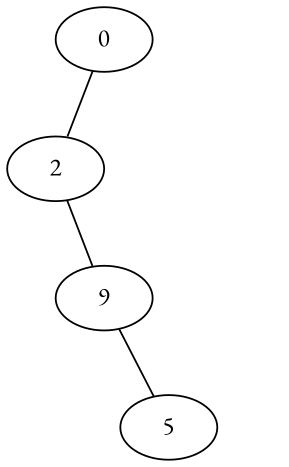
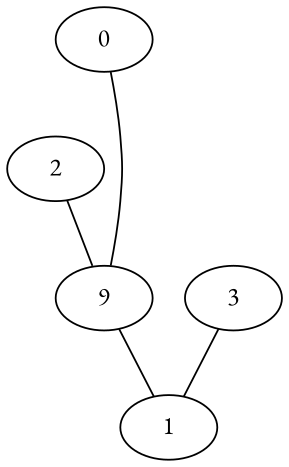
edge "0" -- "2": now "0" -- "9"
node "3": added
node "5": label "5" -> "1"
